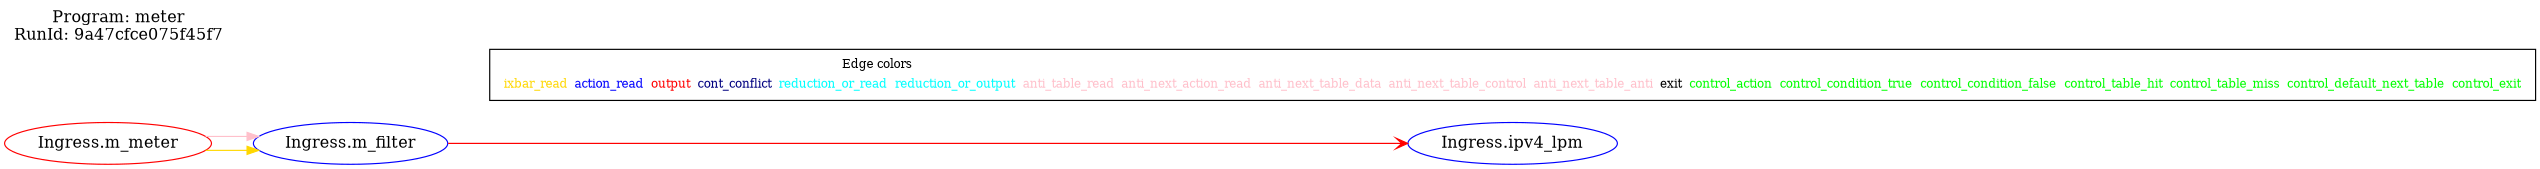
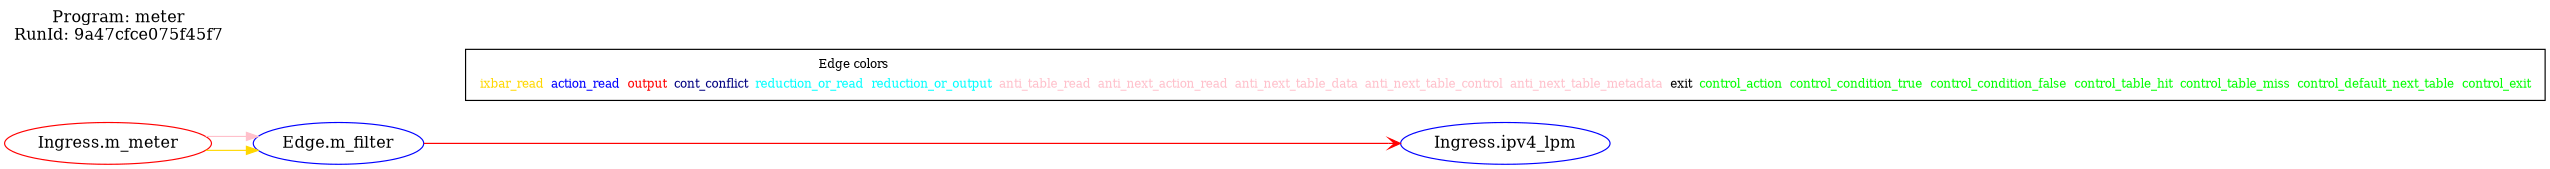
node "Edge colors": text "anti_next_table_anti" -> "anti_next_table_metadata"
node "Ingress.m_filter": label "Ingress.m_filter" -> "Edge.m_filter"
